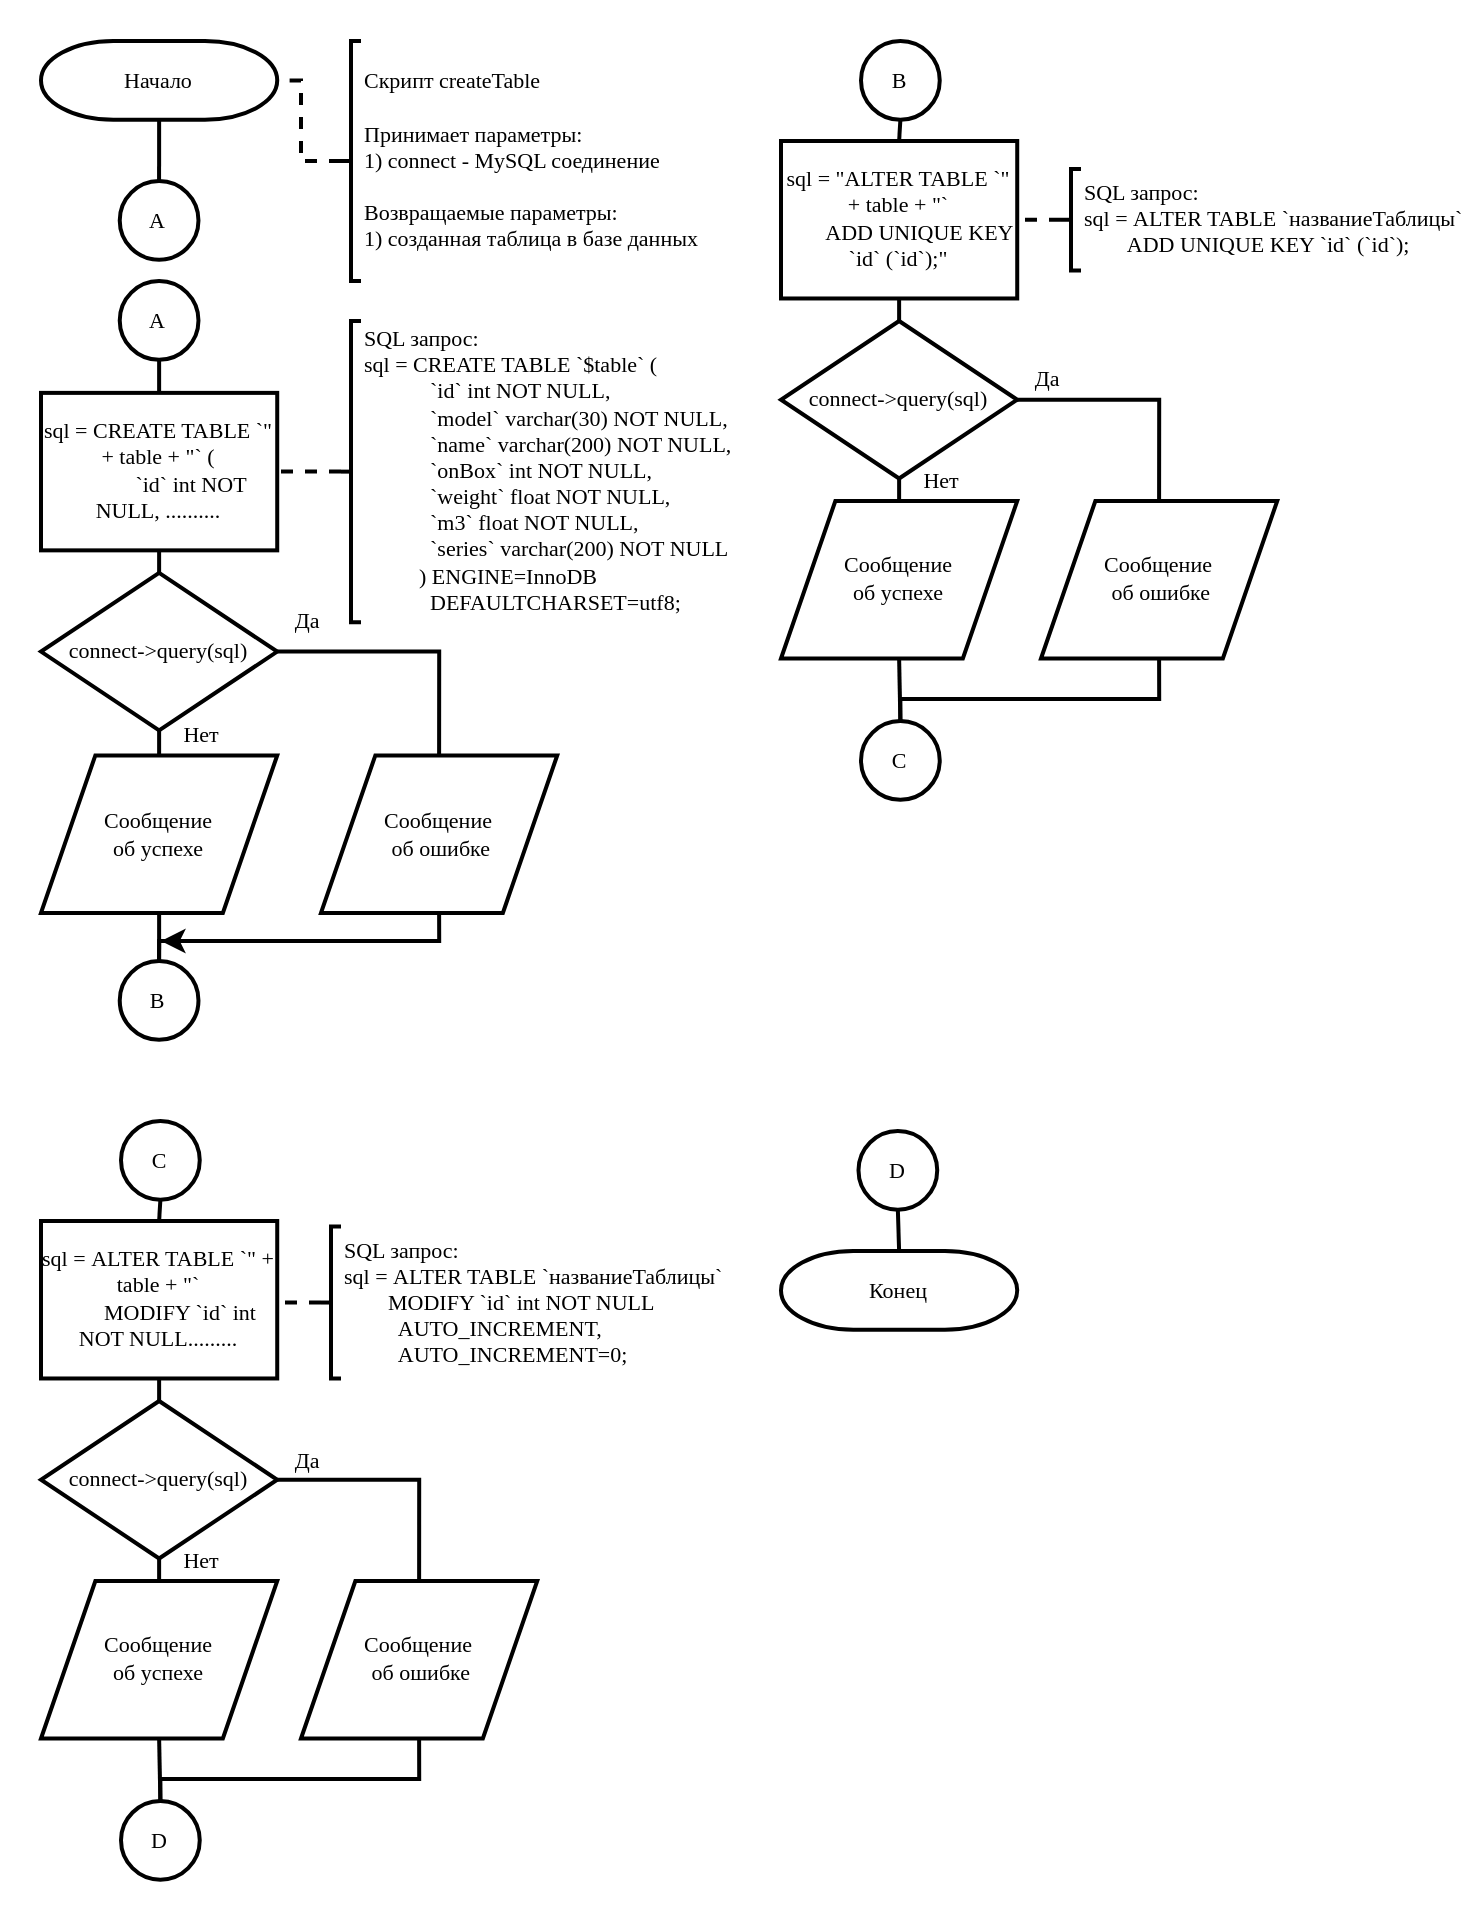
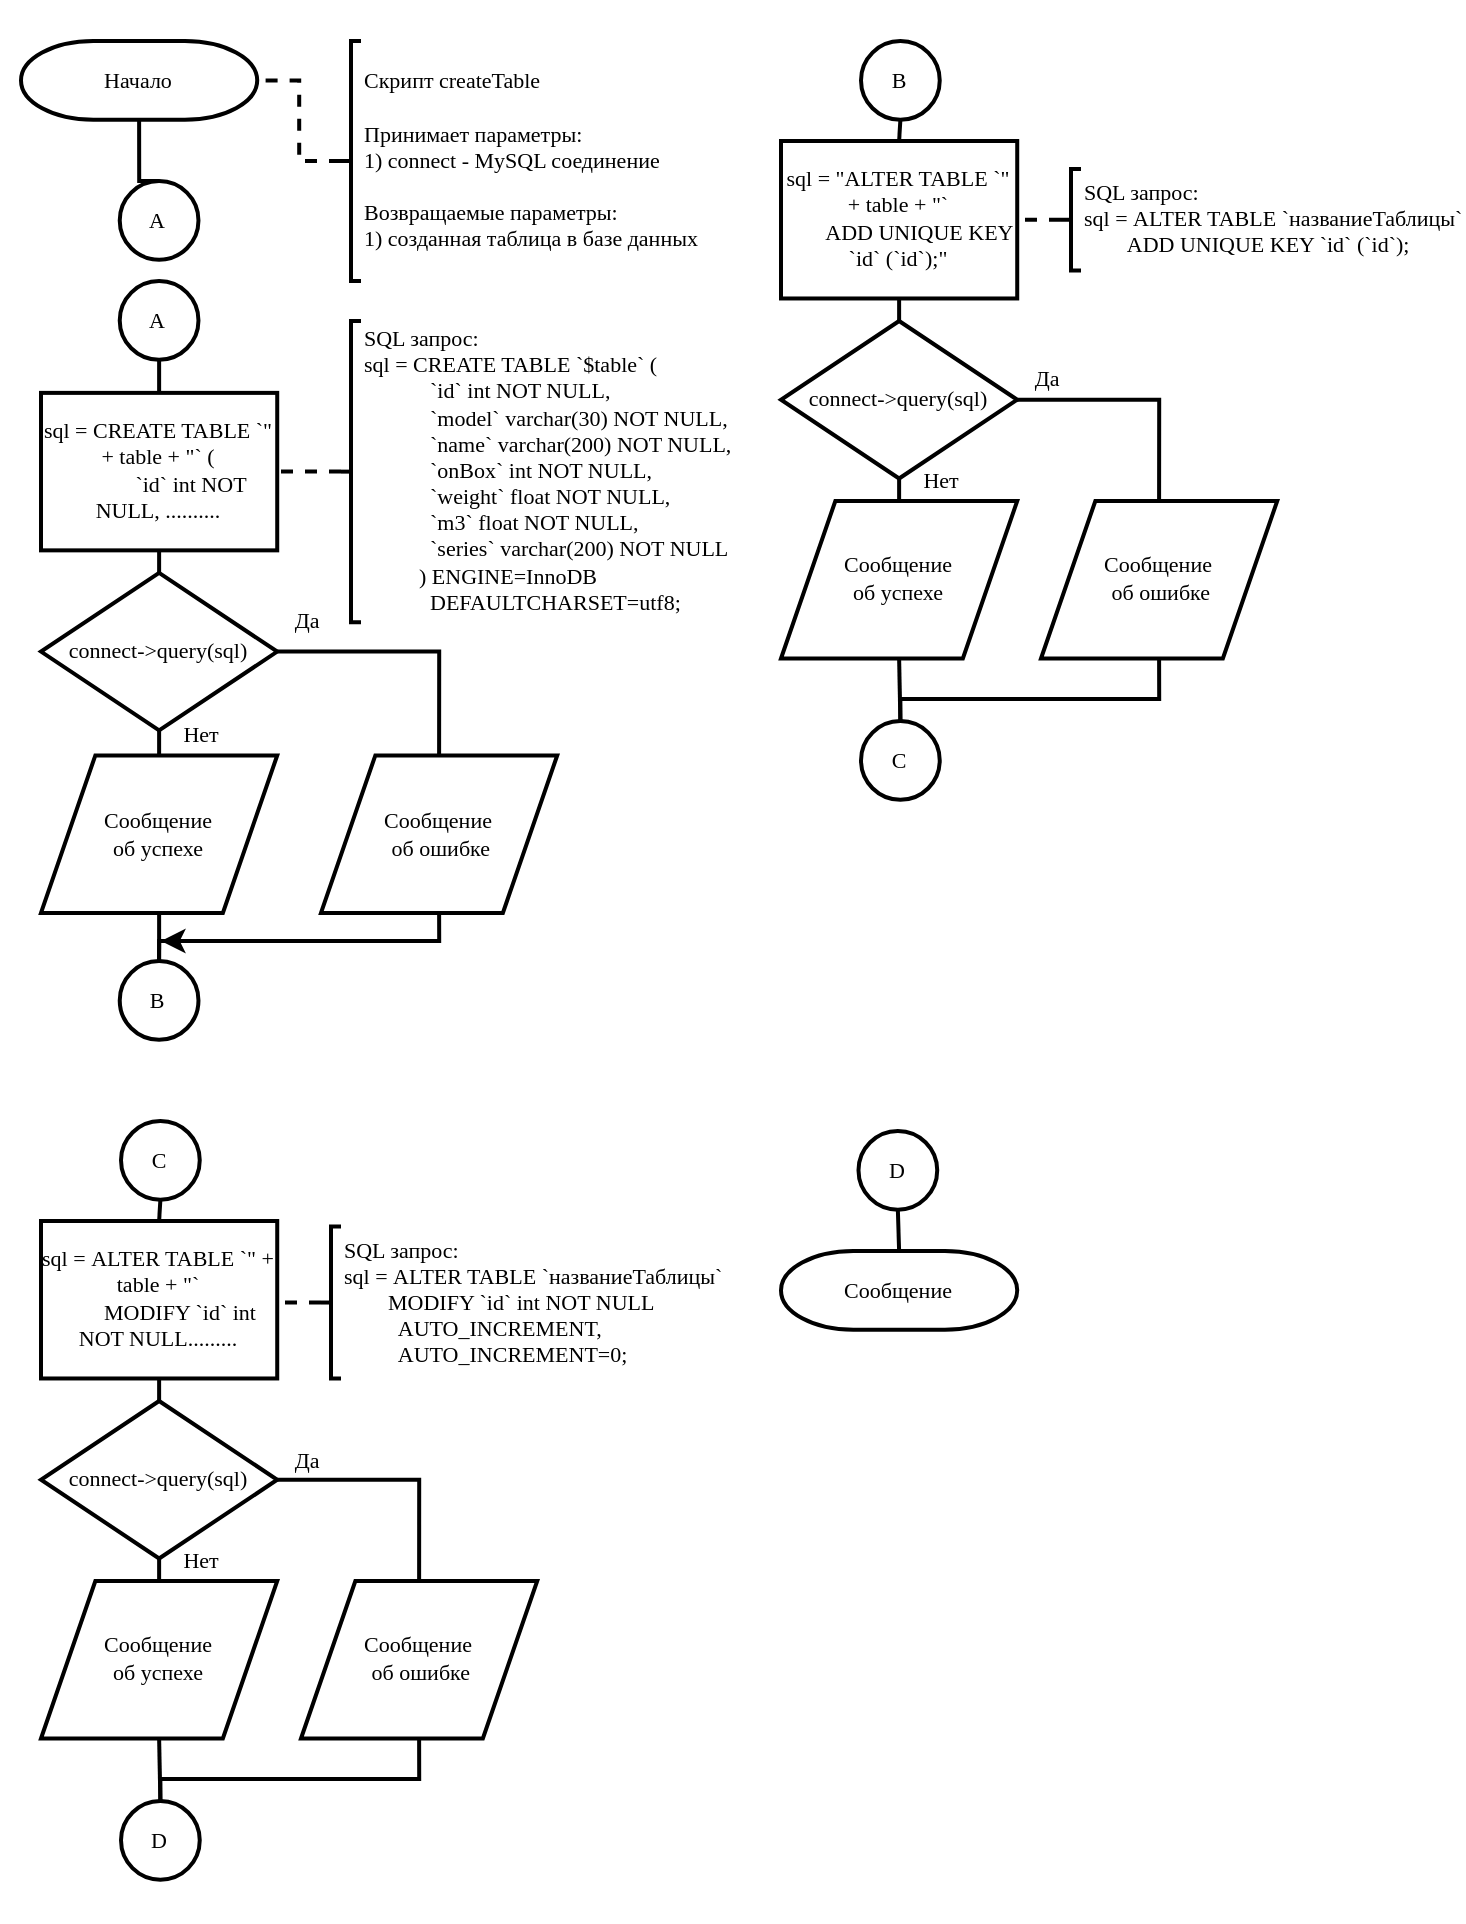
node "Начало": moved (159, 80) -> (139, 80)
node "Конец": label "Конец" -> "Сообщение"
